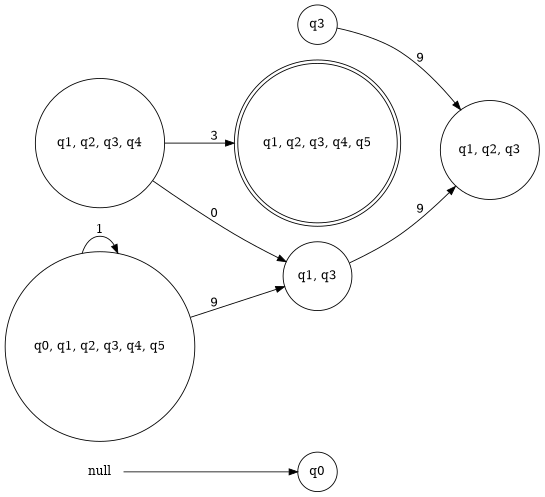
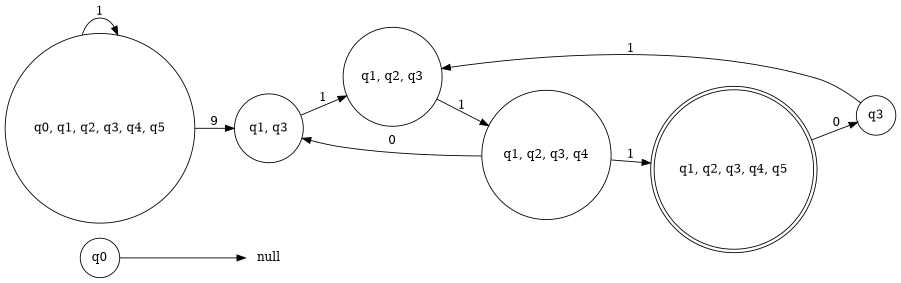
edge "q3" -> "q1, q2, q3": label "9" -> "1"
edge "q1, q2, q3" -> "q1, q2, q3, q4": added, label "1"
edge "q1, q2, q3, q4, q5" -> "q3": added, label "0"
edge "q1, q2, q3, q4" -> "q1, q2, q3, q4, q5": label "3" -> "1"
edge "q1, q3" -> "q1, q2, q3": label "9" -> "1"
edge "null" -> "q0": reversed
